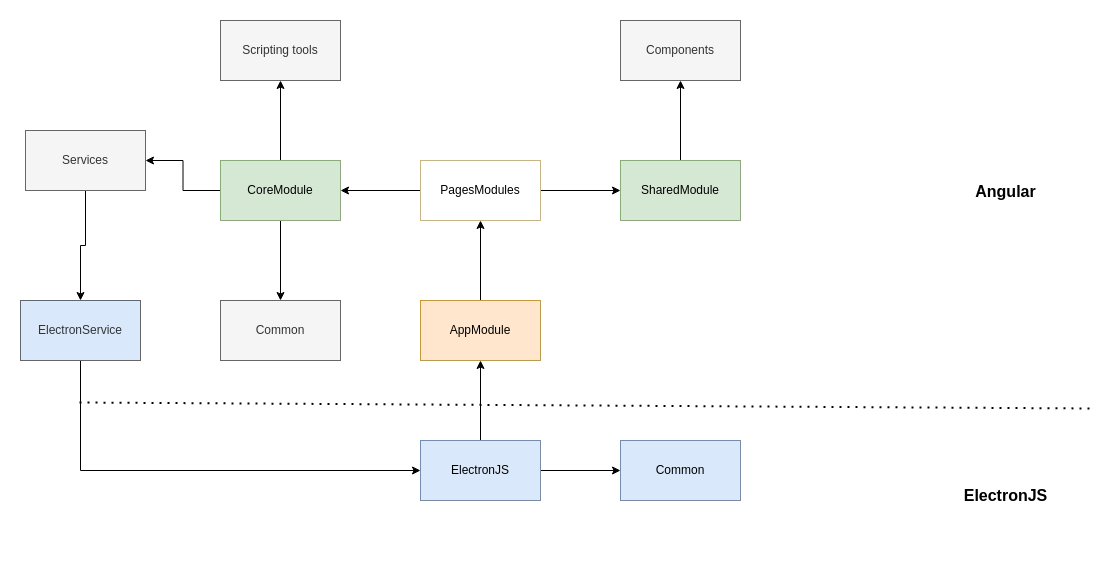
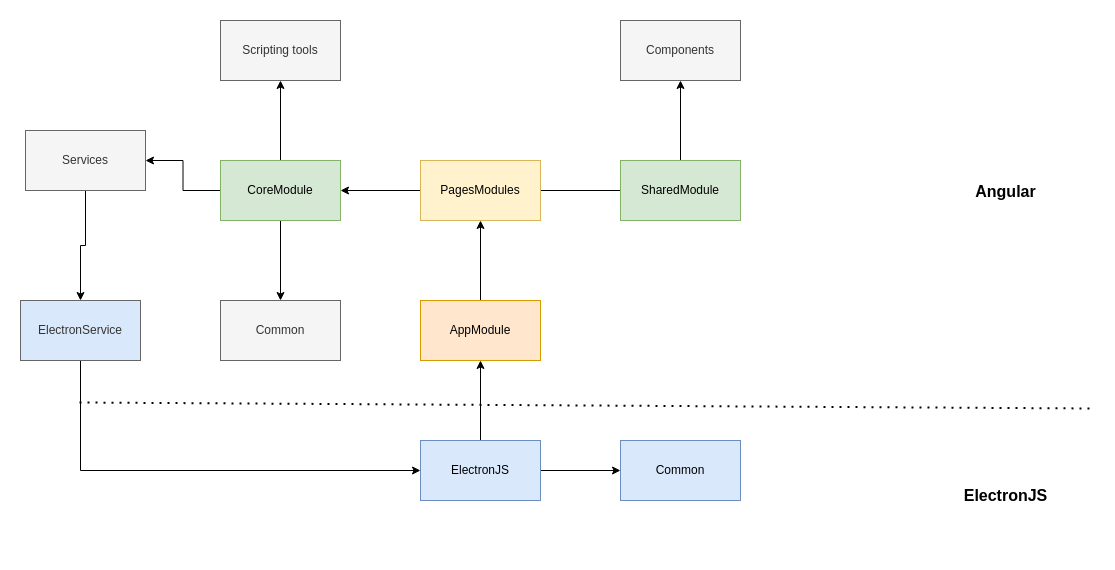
node "PagesModules": fillcolor #ffffff -> #fff2cc
edge "PagesModules" -> "SharedModule": arrowhead classic -> none
